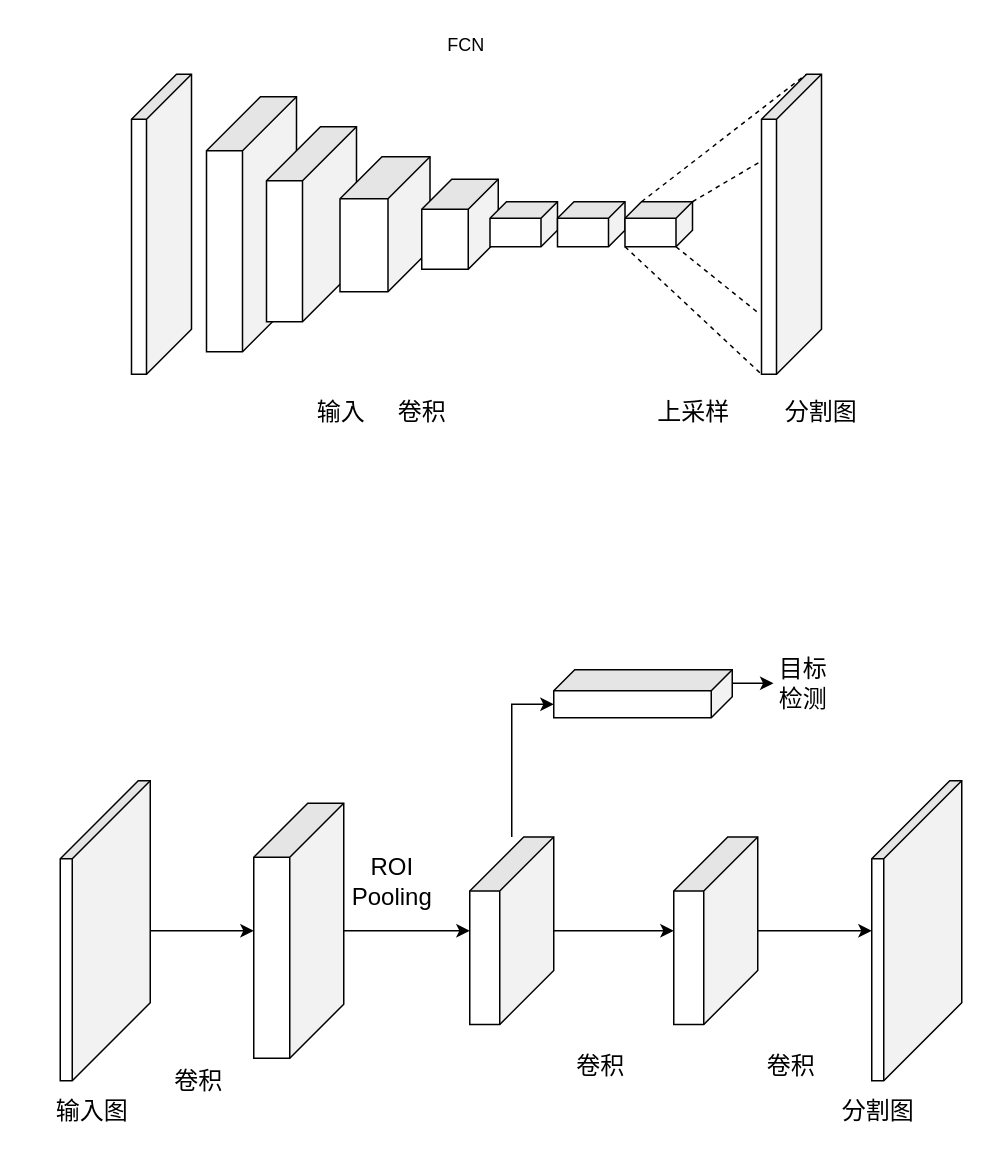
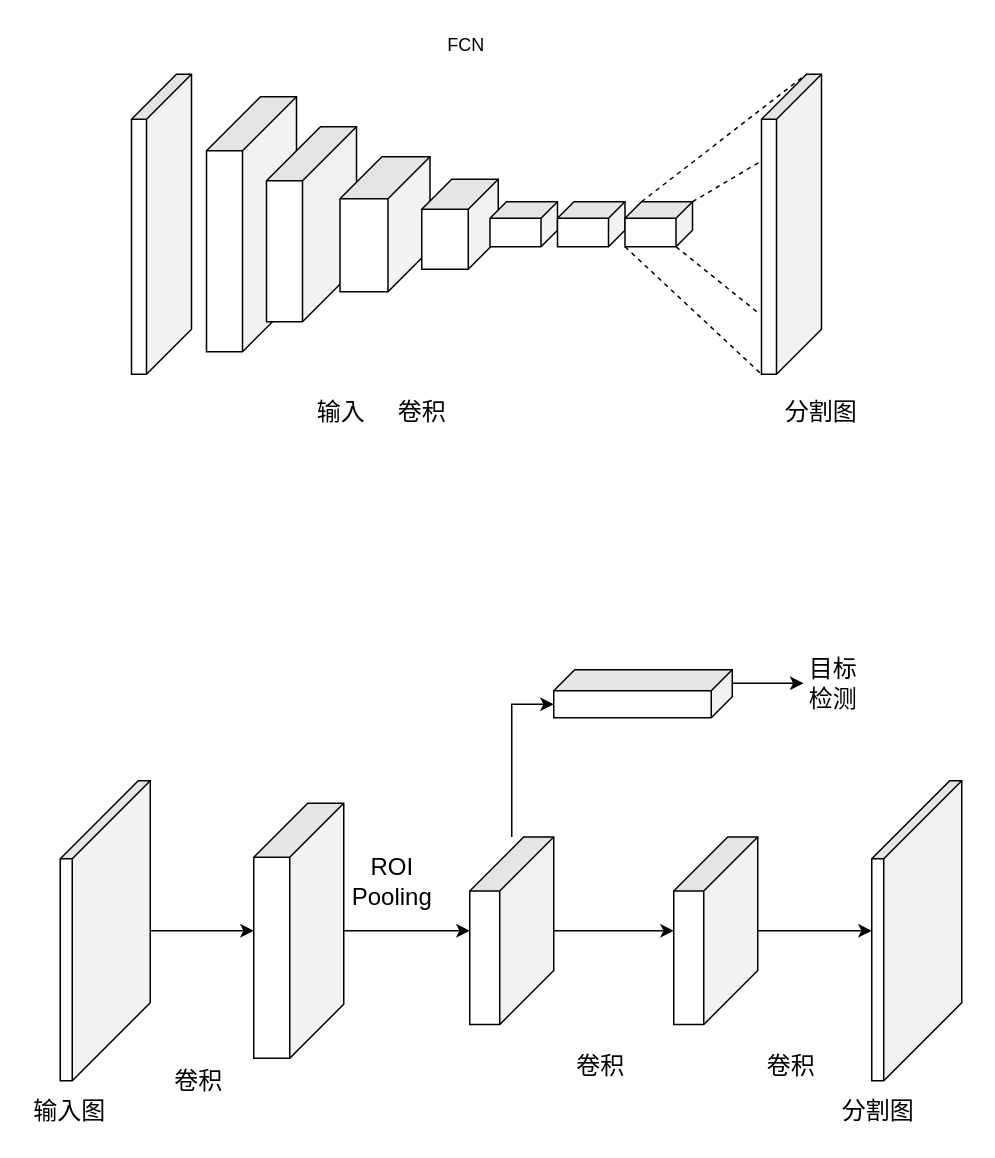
node "上采样": removed
node "目标检测": moved (803, 683) -> (833, 683)
node "输入图": moved (92, 1111) -> (70, 1111)
